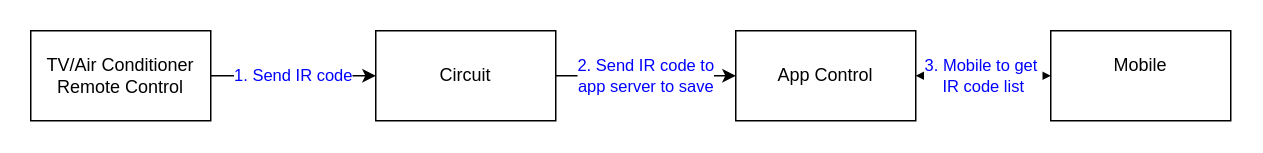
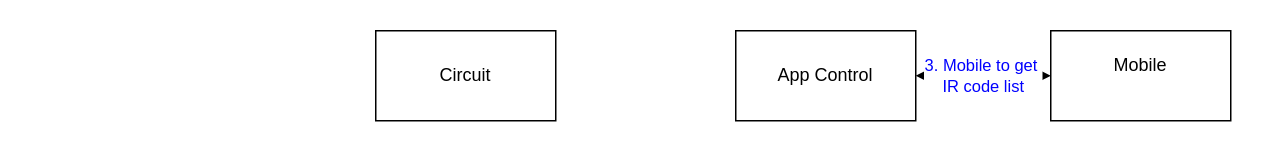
node "TV/Air Conditioner Remote Control": removed
edge "TV/Air Conditioner Remote Control" -> "Circuit": removed, label "1. Send IR code"
edge "Circuit" -> "App Control": removed, label "2. Send IR code to app server to save"
